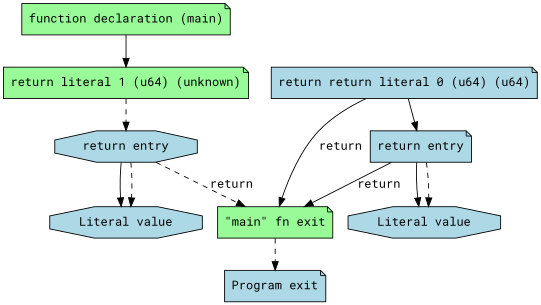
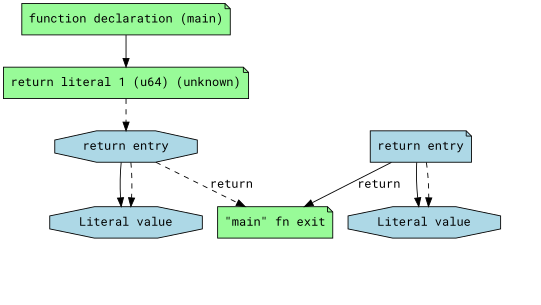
node "return return literal 0 (u64) (u64)": removed
node "Program exit": removed
